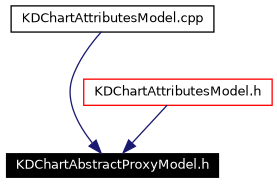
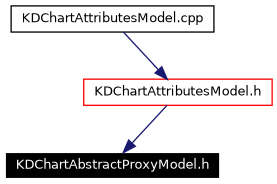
edge "KDChartAttributesModel.cpp" -> "KDChartAbstractProxyModel.h": now "KDChartAttributesModel.cpp" -> "KDChartAttributesModel.h"
